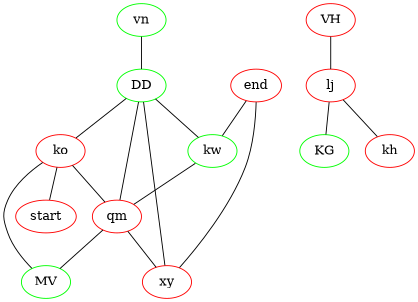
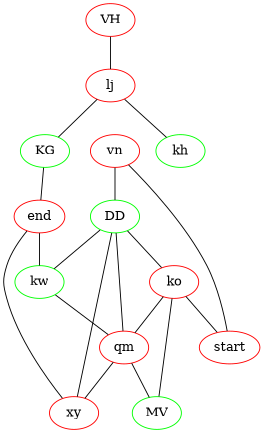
node "vn": color green -> red
node "kh": color red -> green
edge "KG" -- "end": added
edge "vn" -- "start": added
